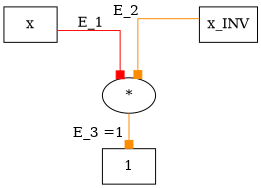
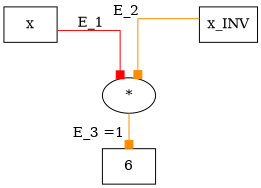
node "1": label "1" -> "6"
